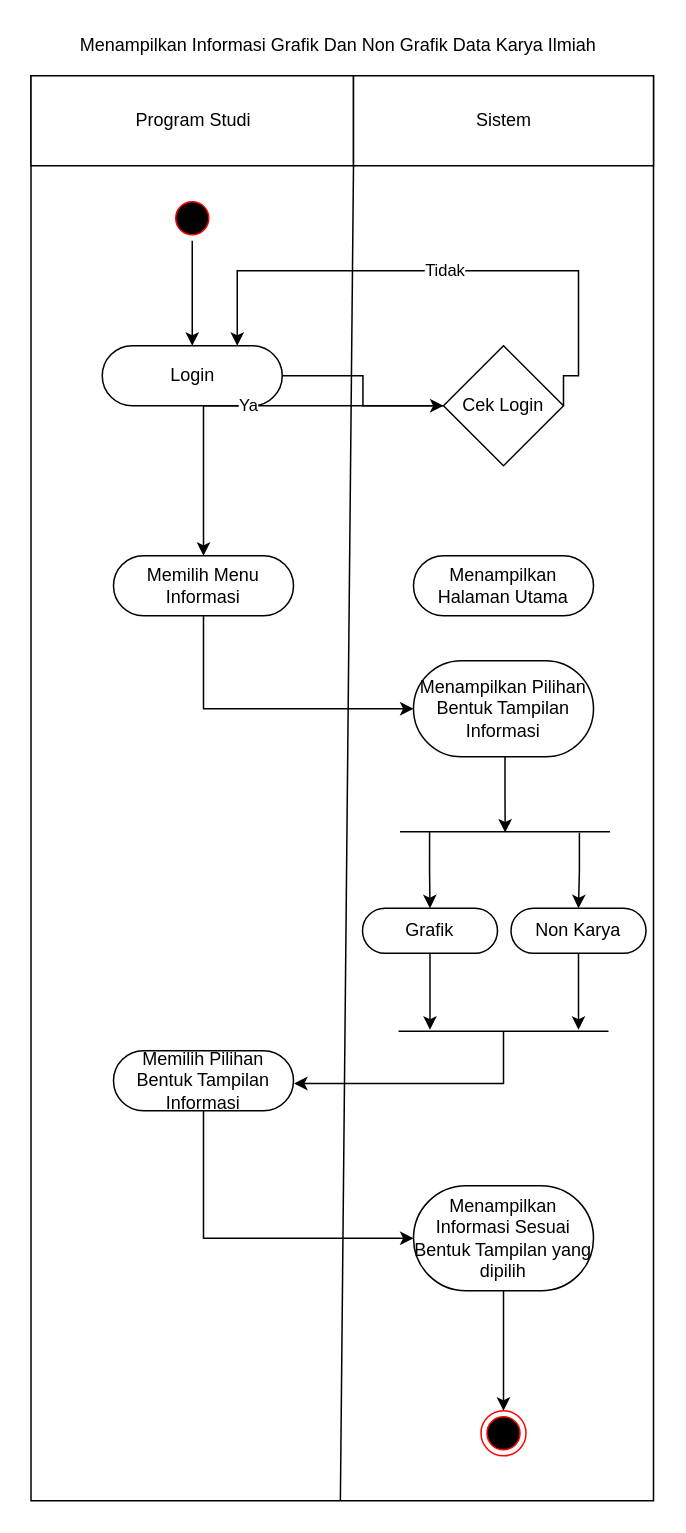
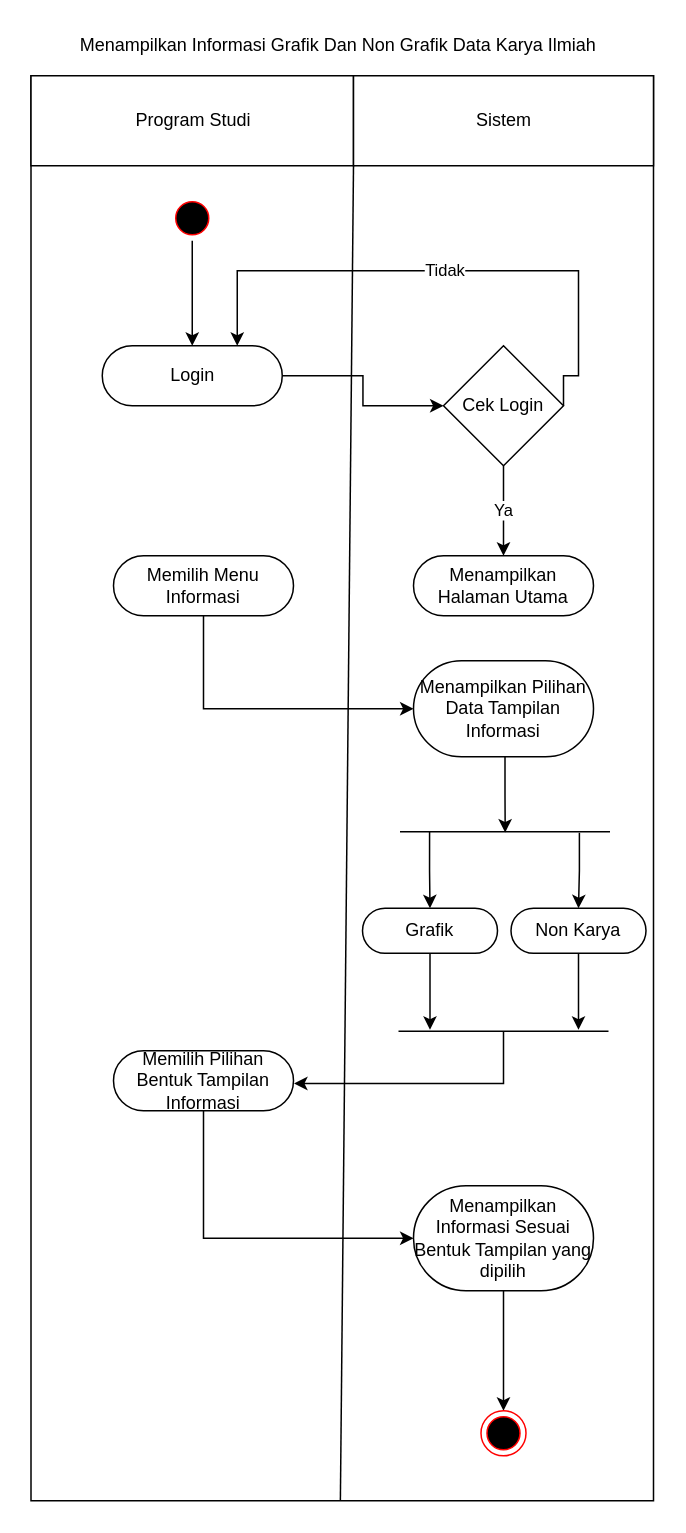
edge "Cek Login" -> "Memilih Menu Informasi": now "Cek Login" -> "Menampilkan Halaman Utama"
node "Menampilkan Pilihan Bentuk Tampilan Informasi": label "Menampilkan Pilihan Bentuk Tampilan Informasi" -> "Menampilkan Pilihan Data Tampilan Informasi"
